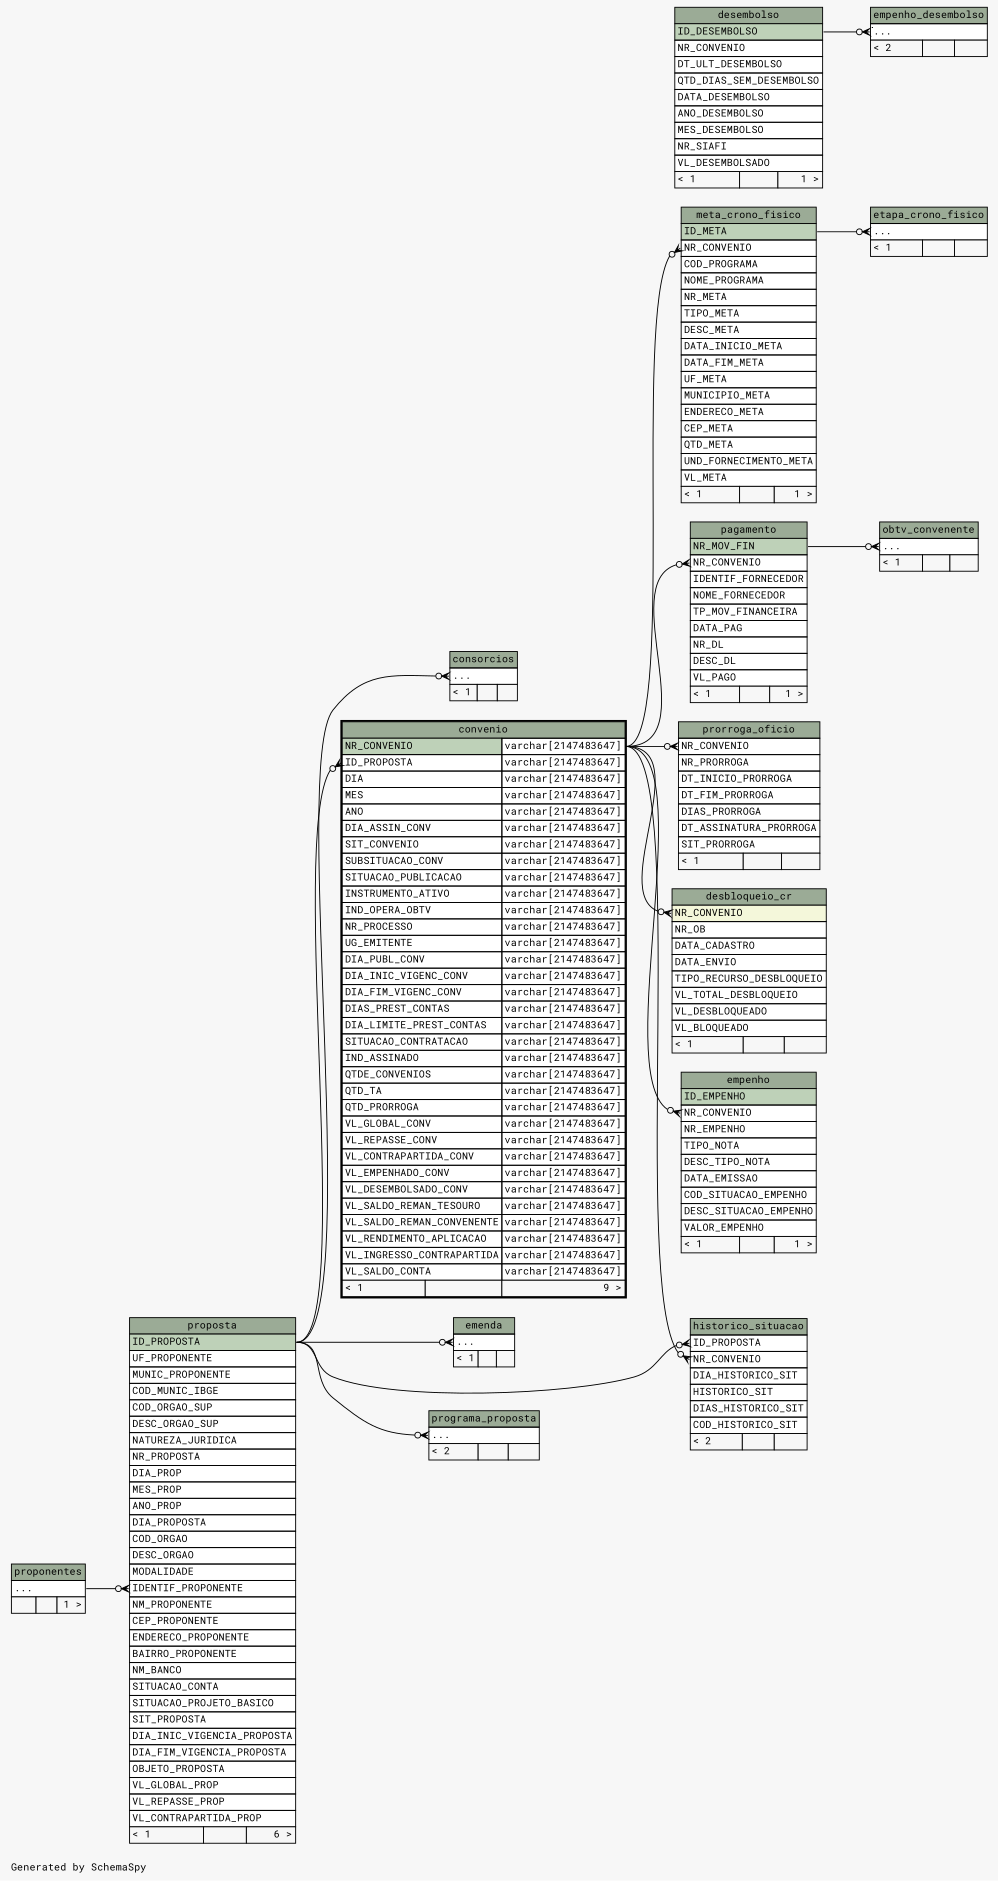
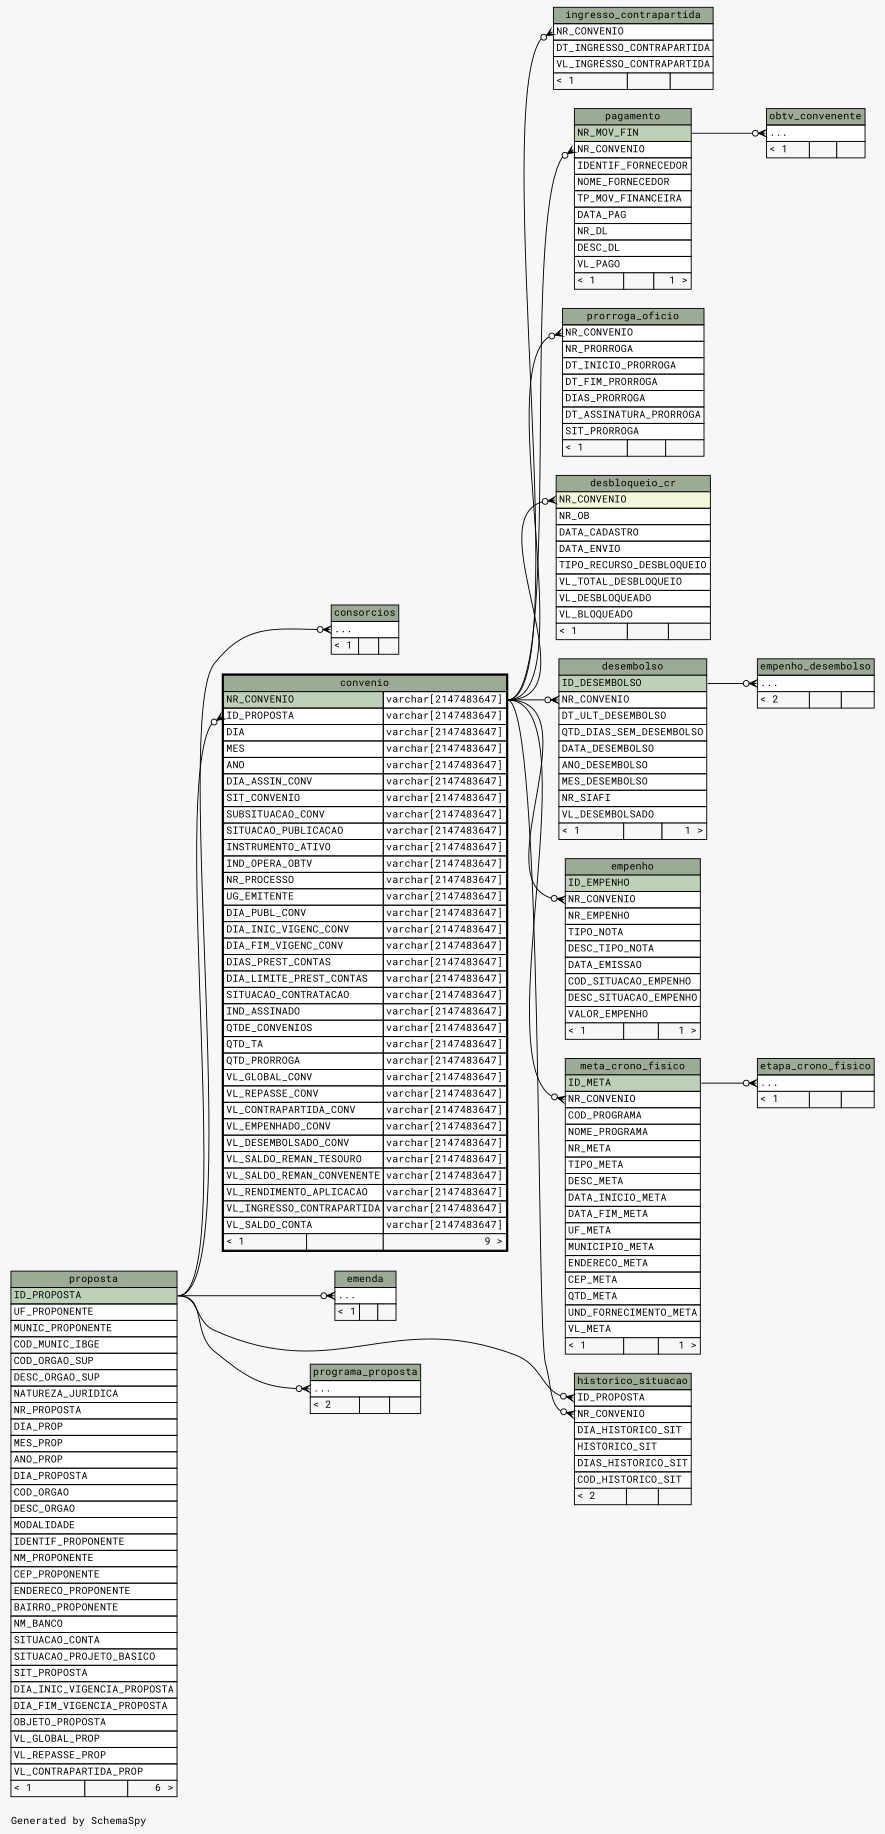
node "ingresso_contrapartida": added
edge "convenio" -> "desembolso": added
node "proponentes": removed
